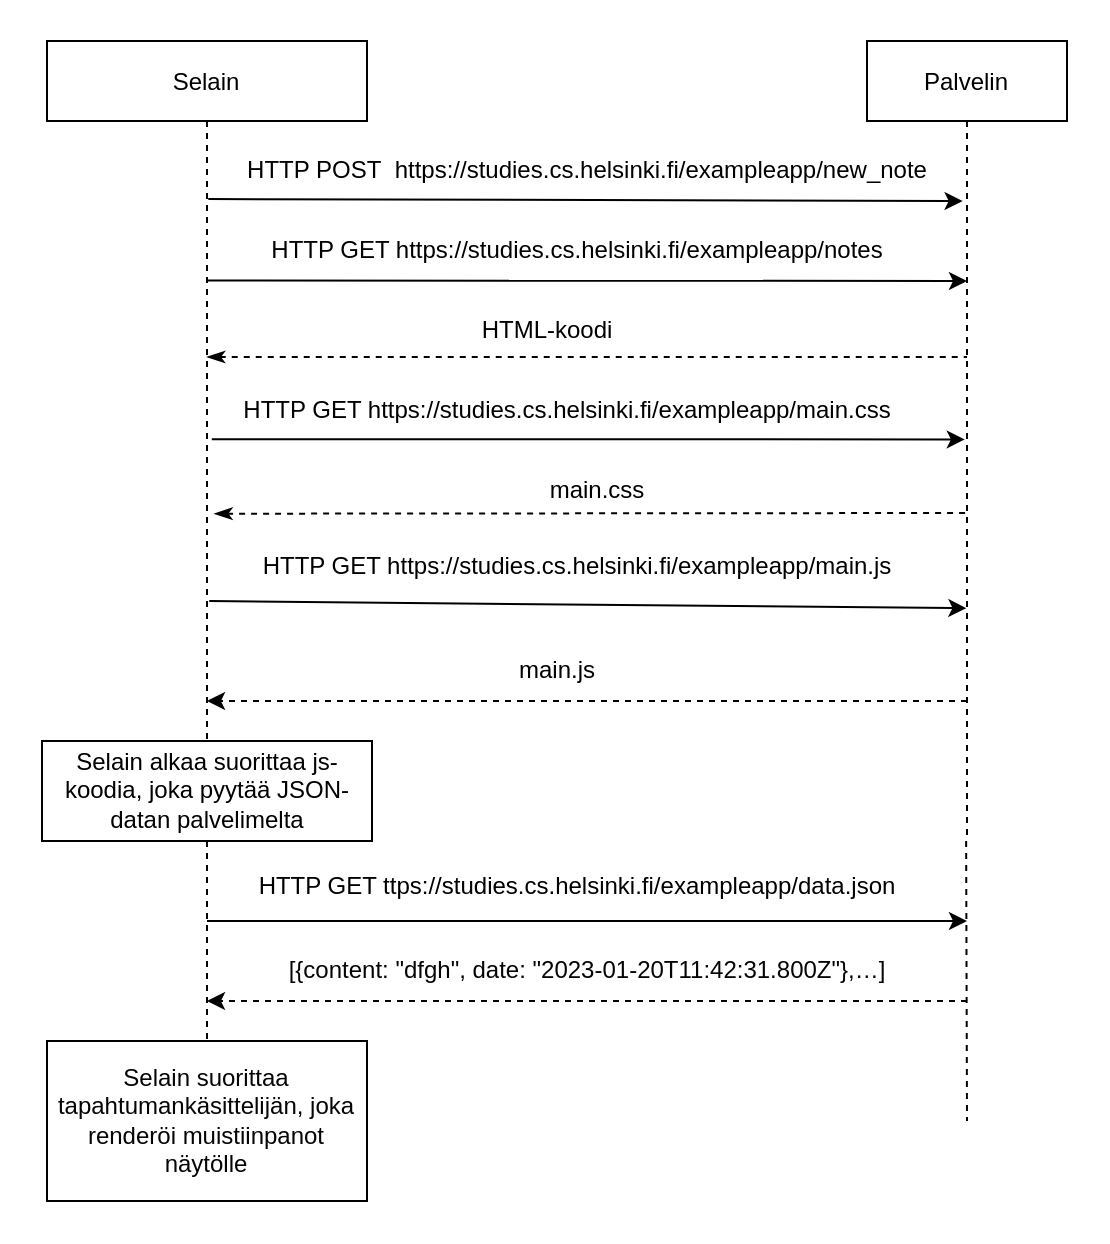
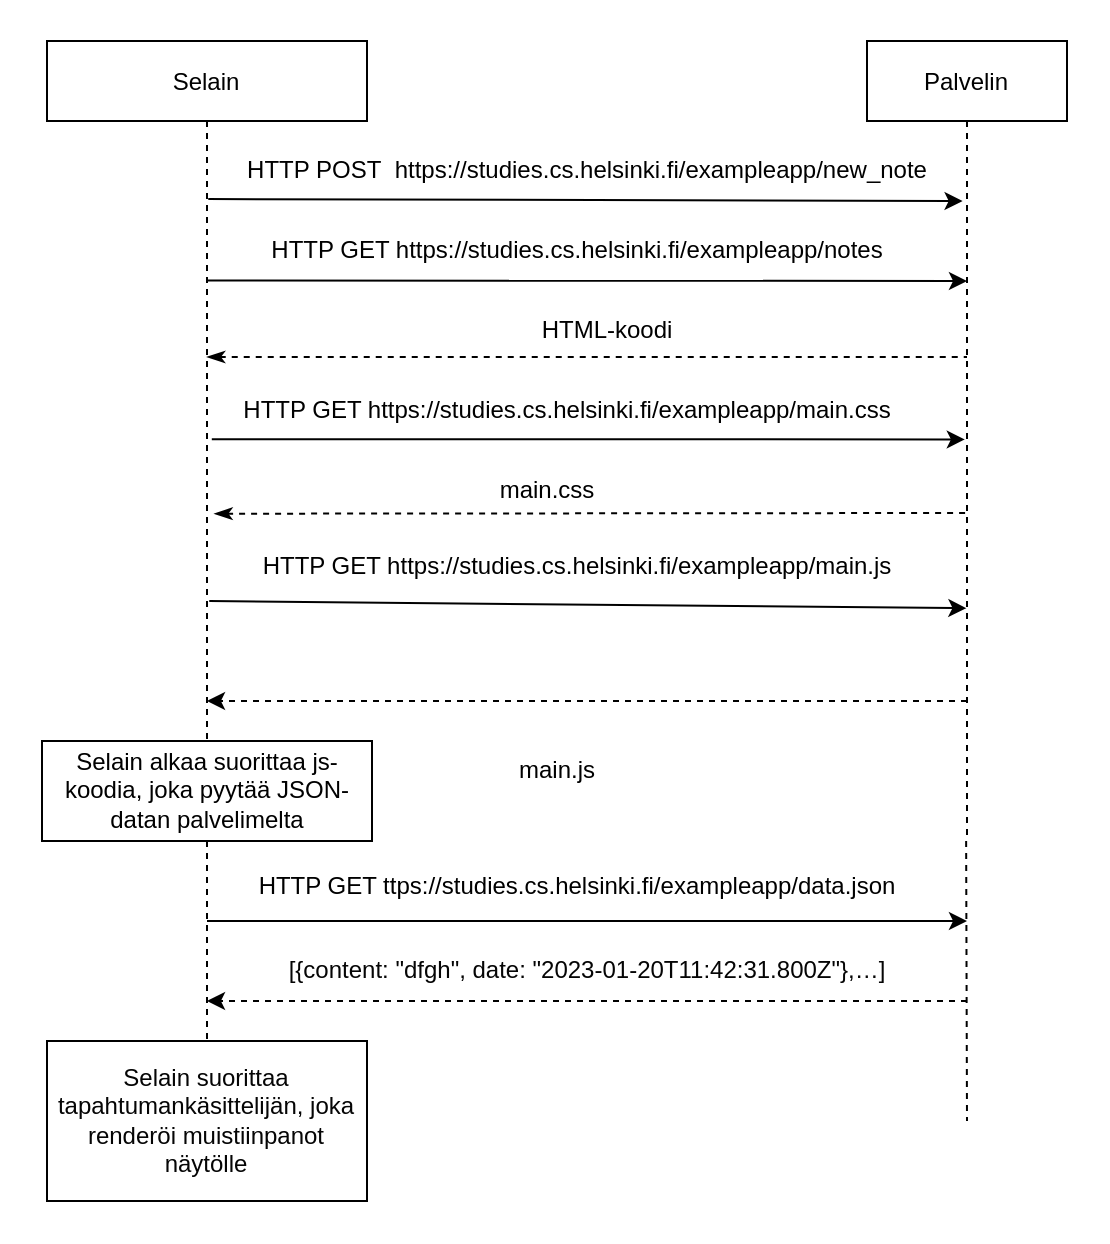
node "HTML-koodi": moved (547, 331) -> (607, 331)
node "main.css": moved (597, 491) -> (547, 491)
node "main.js": moved (557, 671) -> (557, 771)
